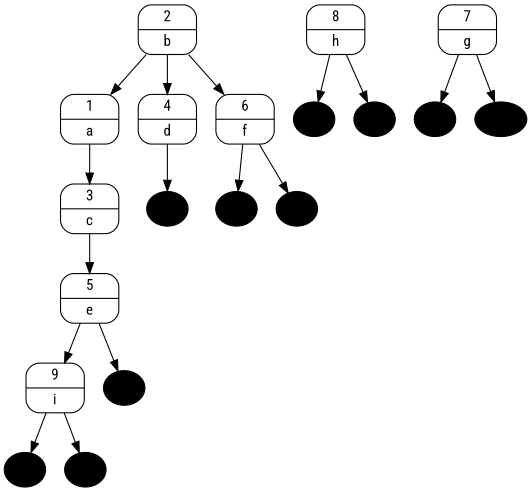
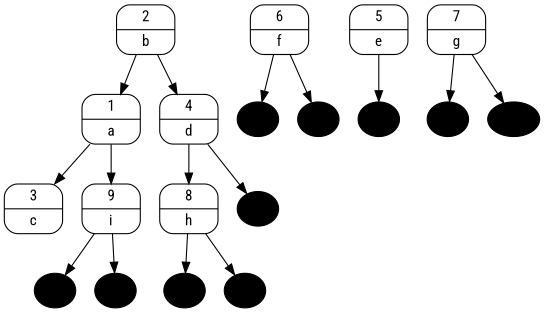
edge "2" -> "6": removed
edge "4" -> "8": added
edge "3" -> "5": removed
edge "5" -> "9": now "1" -> "9"
